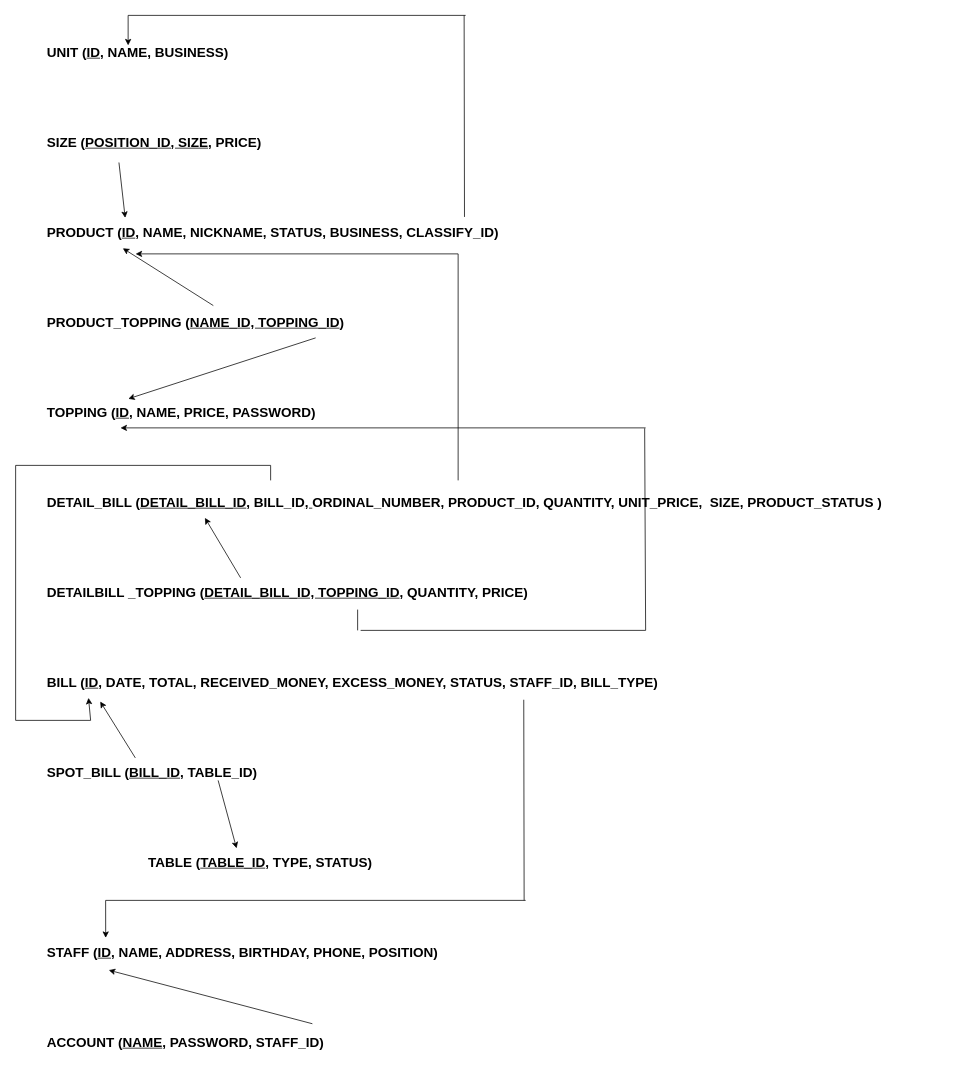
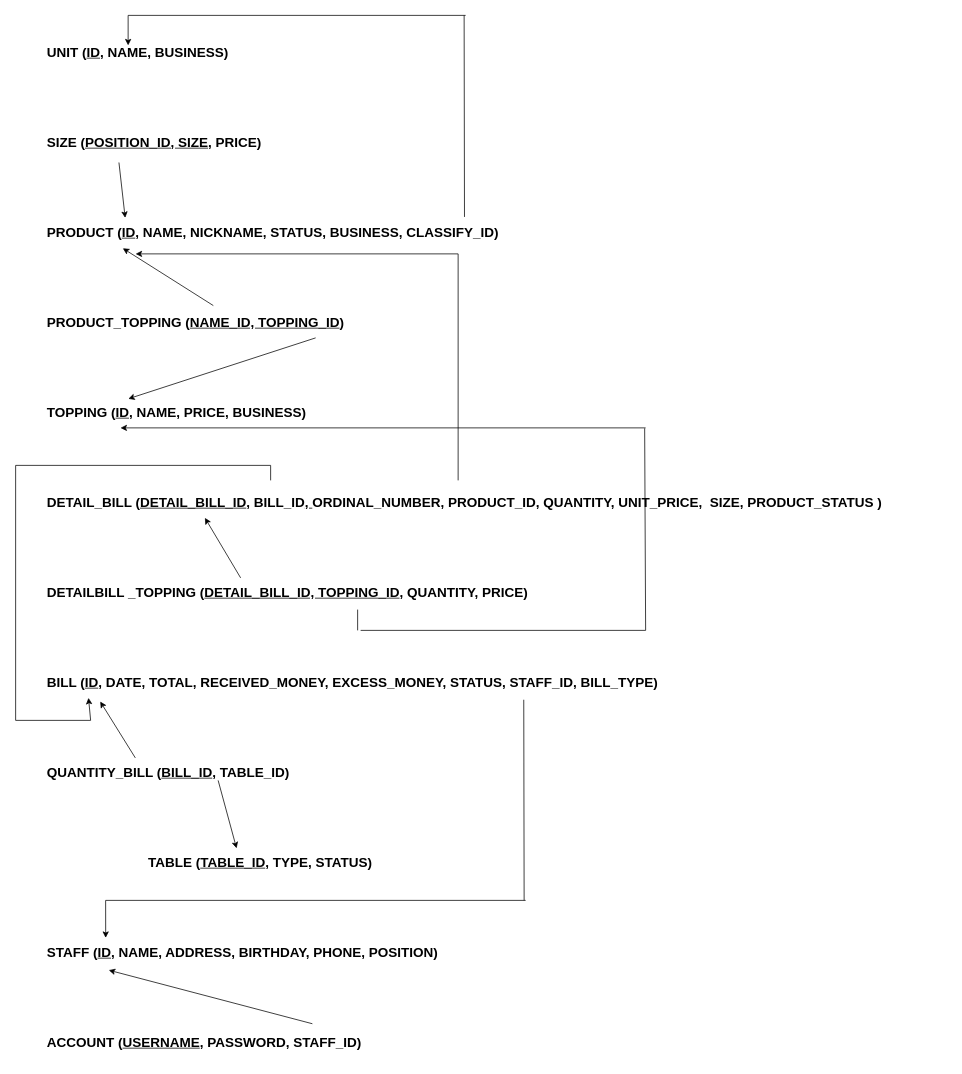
node "TOPPING (ID, NAME, PRICE, PASSWORD)": label "TOPPING (ID, NAME, PRICE, PASSWORD)" -> "TOPPING (ID, NAME, PRICE, BUSINESS)"
node "SPOT_BILL (BILL_ID, TABLE_ID)": label "SPOT_BILL (BILL_ID, TABLE_ID)" -> "QUANTITY_BILL (BILL_ID, TABLE_ID)"
node "ACCOUNT (NAME, PASSWORD, STAFF_ID)": label "ACCOUNT (NAME, PASSWORD, STAFF_ID)" -> "ACCOUNT (USERNAME, PASSWORD, STAFF_ID)"
